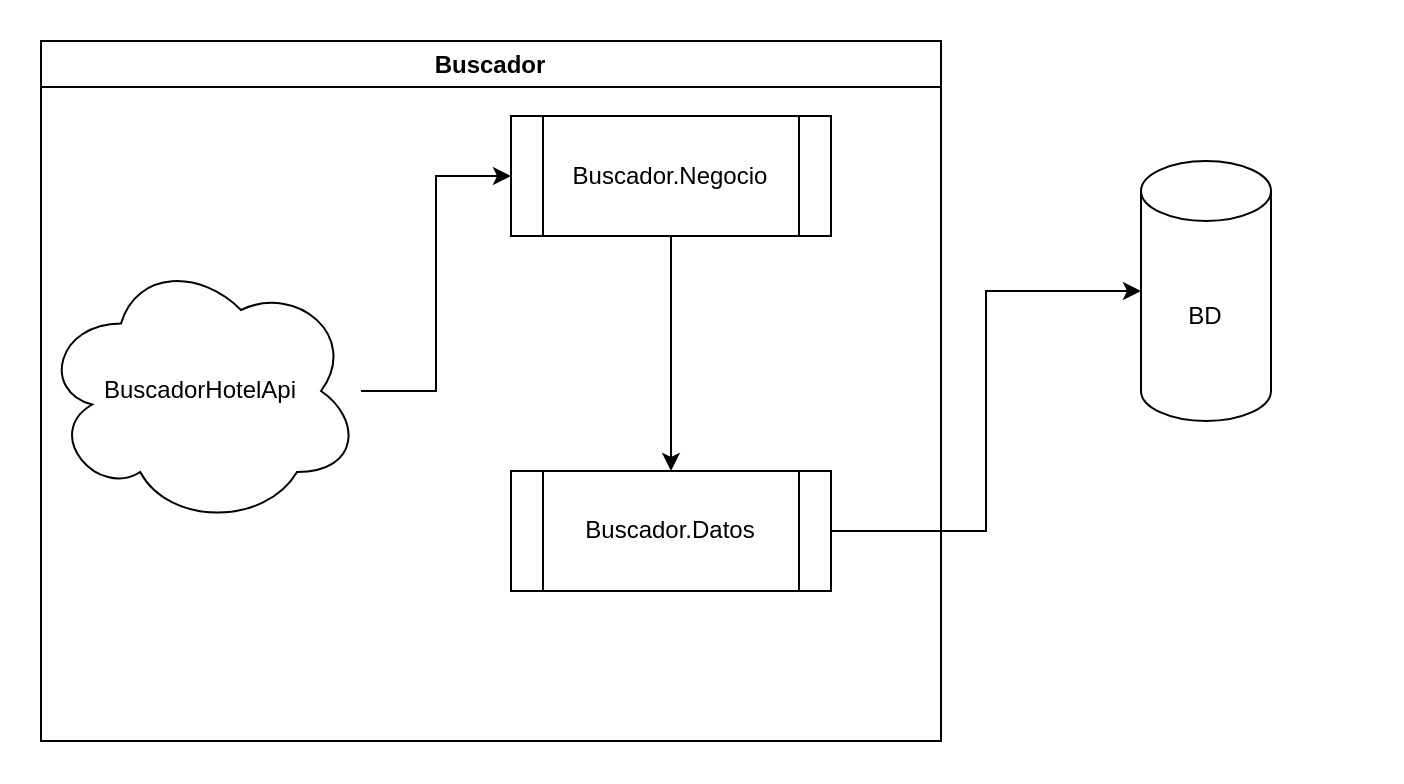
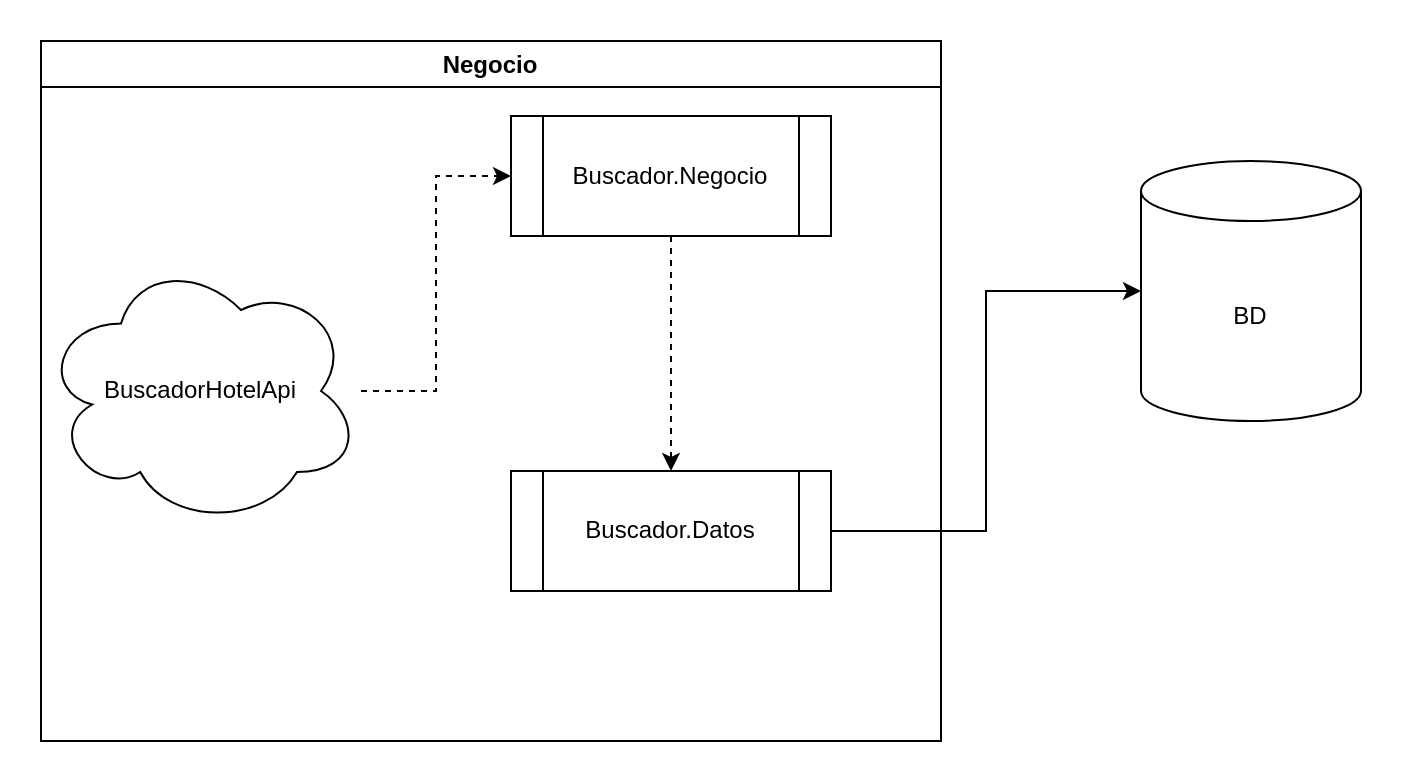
node "Buscador": label "Buscador" -> "Negocio"
edge "BuscadorHotelApi" -> "Buscador.Negocio": style solid -> dashed
node "BD": size 130x260 -> 220x260
edge "Buscador.Negocio" -> "Buscador.Datos": style solid -> dashed
